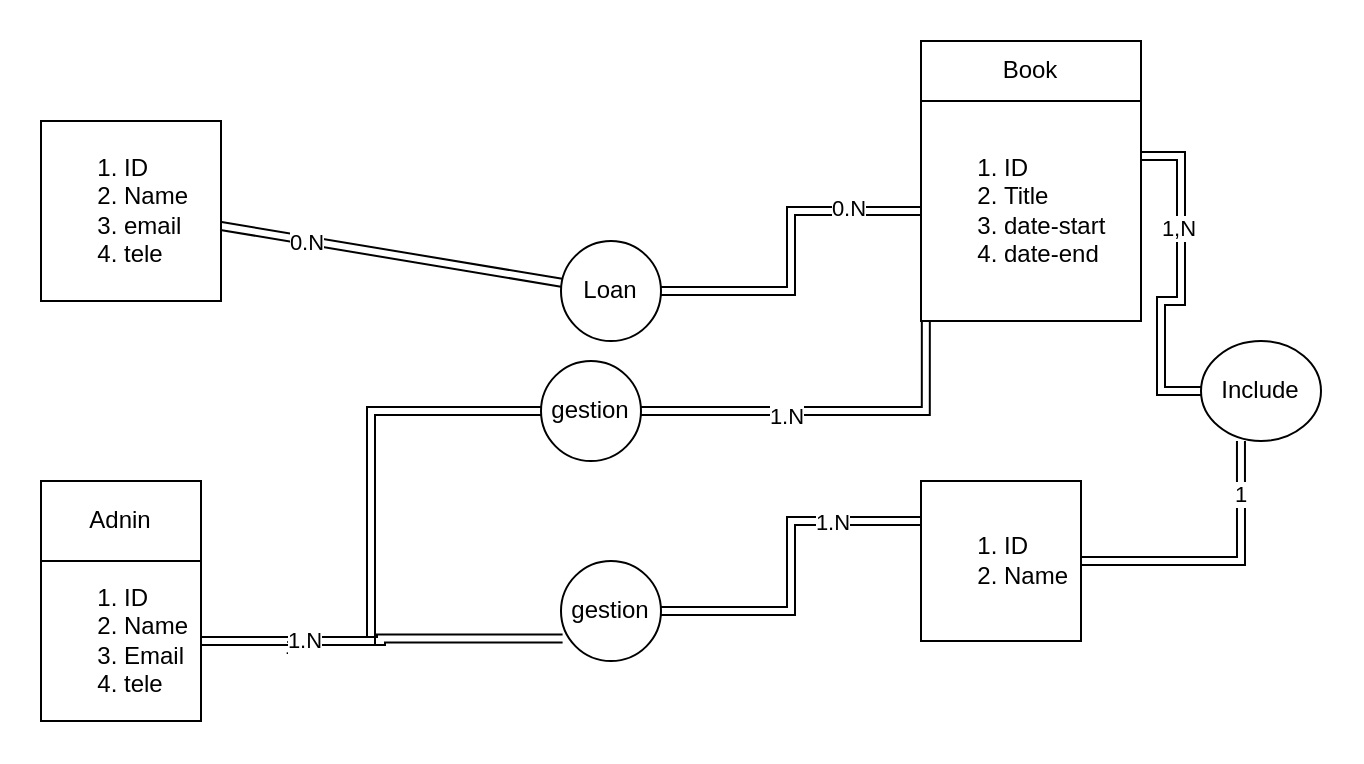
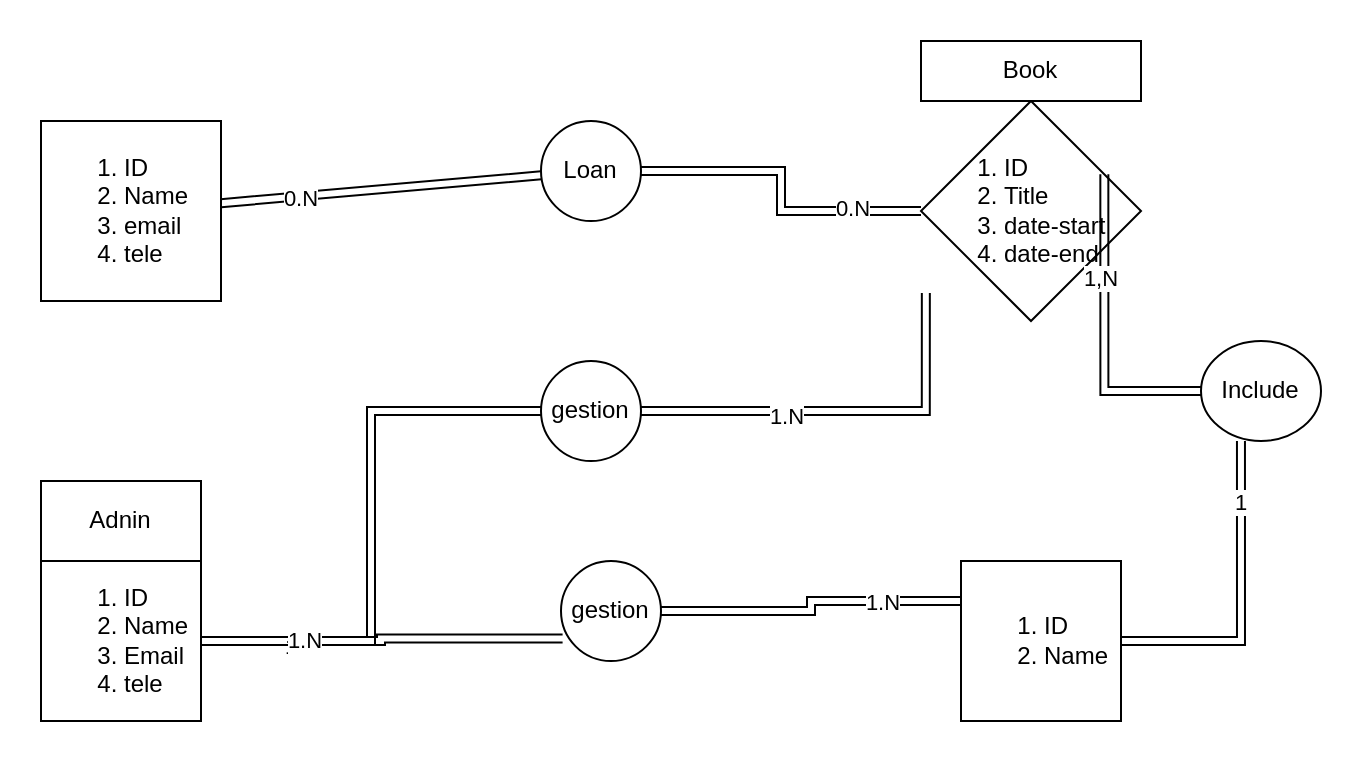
node "ID Title date-start date-end": shape rectangle -> diamond
node "Loan": moved (611, 291) -> (591, 171)
node "ID Name": moved (1001, 561) -> (1041, 641)
